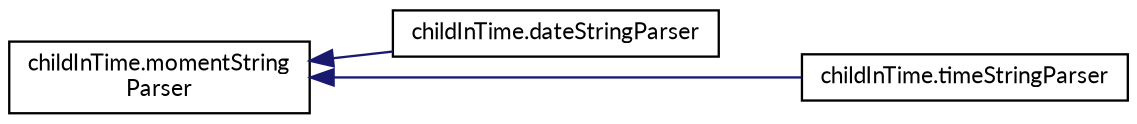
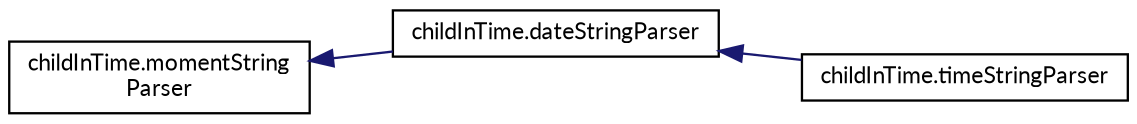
edge "childInTime.timeStringParser" -> "childInTime.momentString Parser": now "childInTime.timeStringParser" -> "childInTime.dateStringParser"
